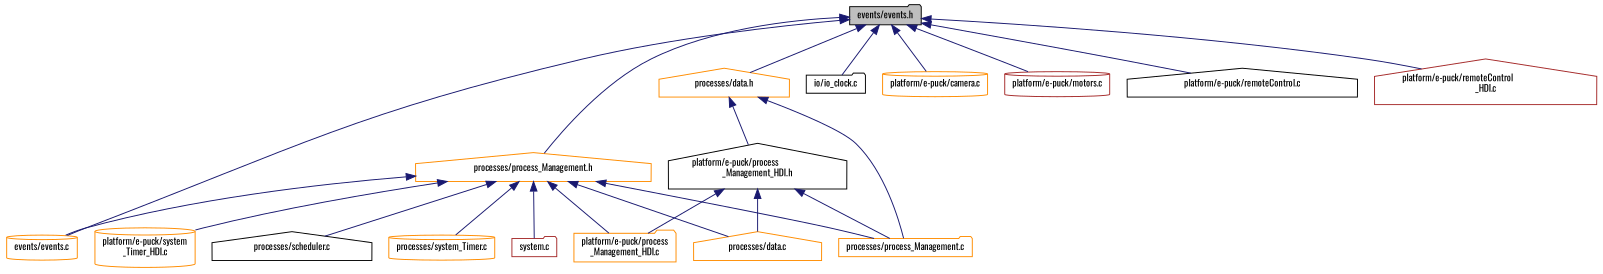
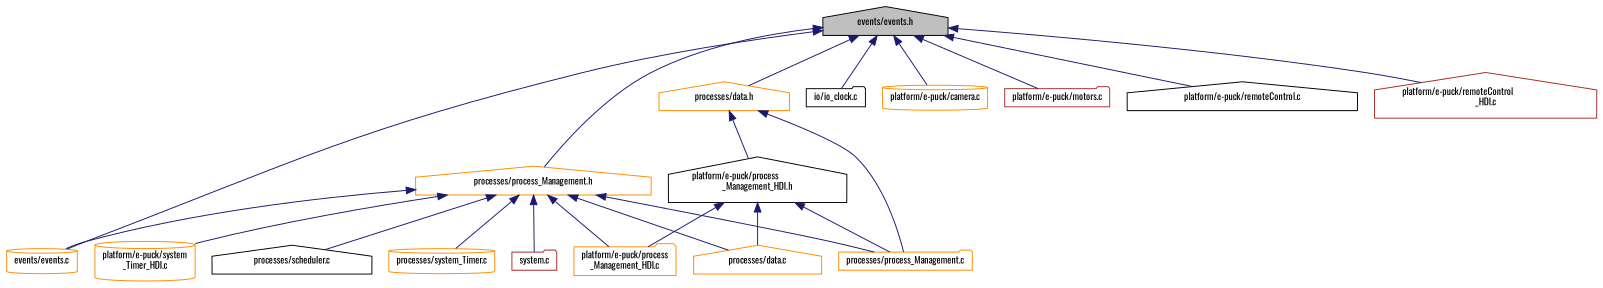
node "events/events.h": shape folder -> house
node "platform/e-puck/motors.c": shape cylinder -> folder
